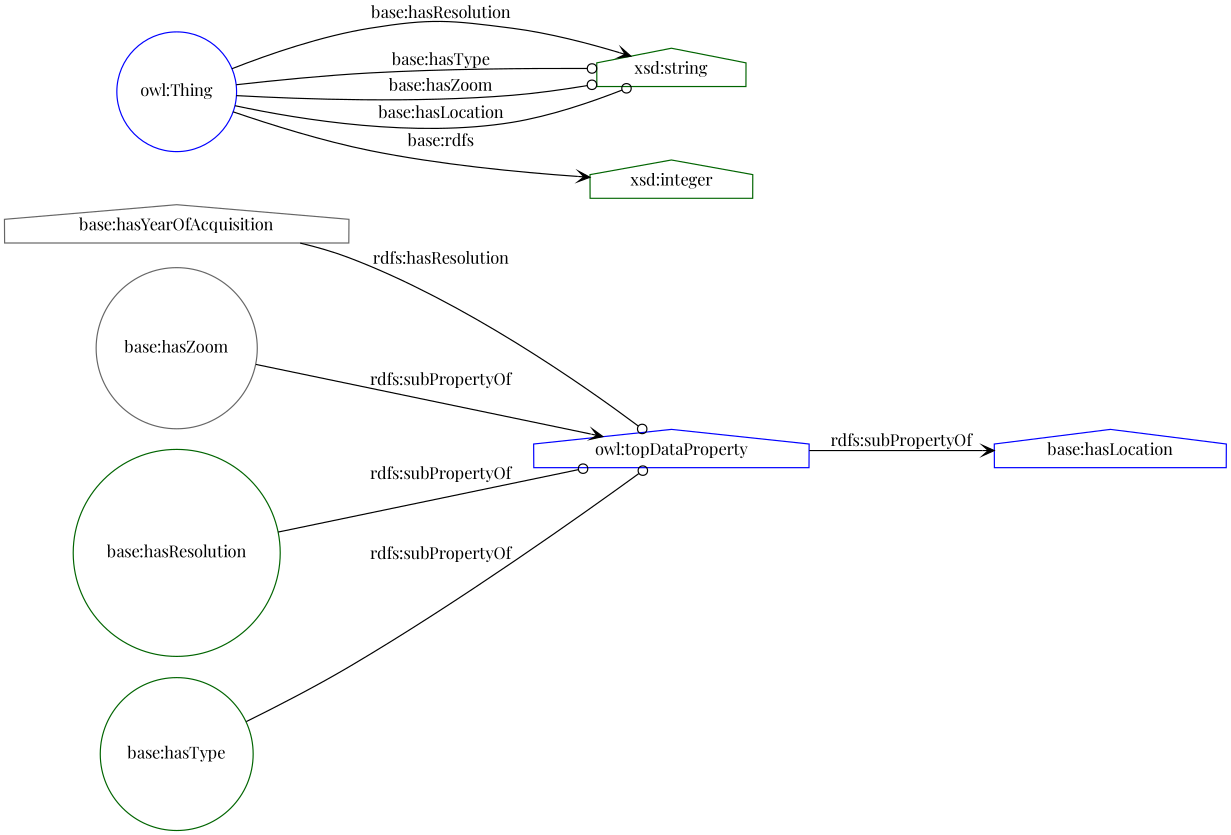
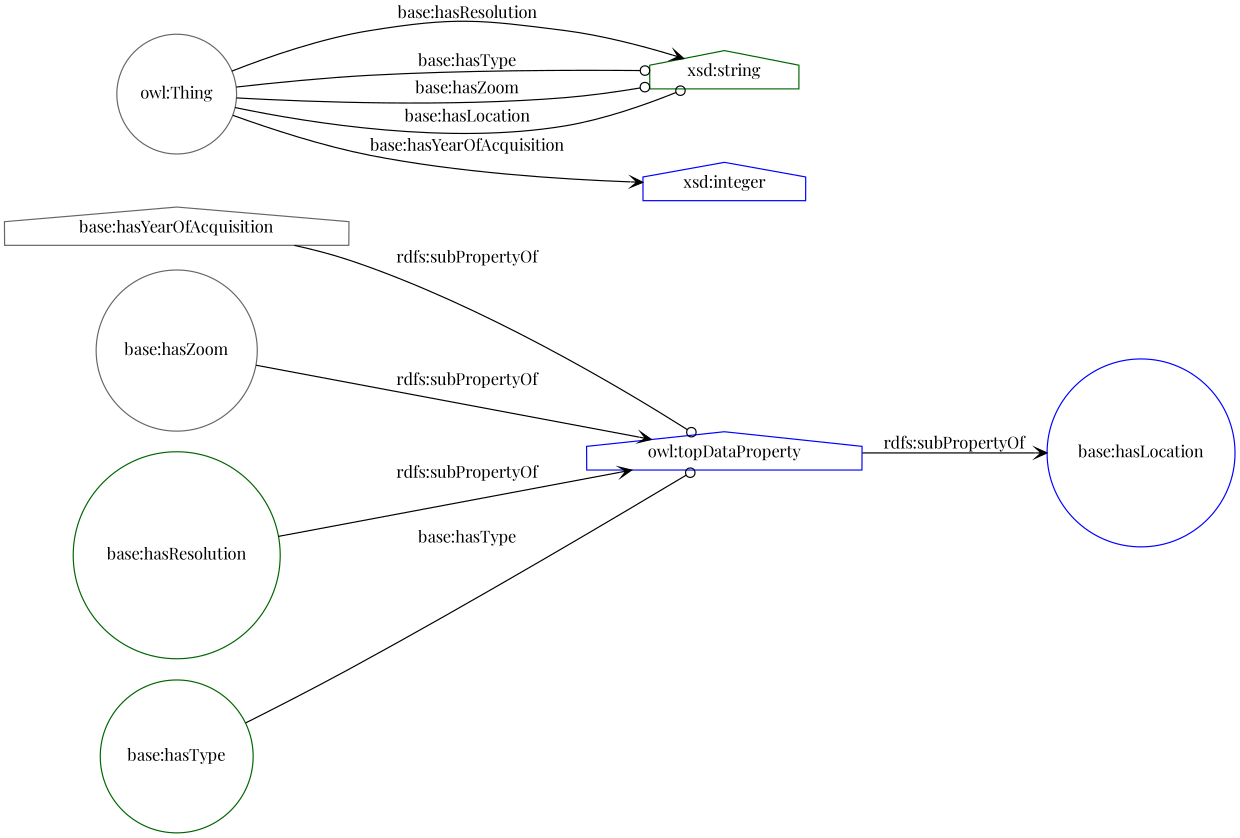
node "owl:Thing": color blue -> gray40
edge "owl:Thing" -> "xsd:integer": label "base:rdfs" -> "base:hasYearOfAcquisition"
node "xsd:integer": color darkgreen -> blue
edge "base:hasYearOfAcquisition" -> "owl:topDataProperty": label "rdfs:hasResolution" -> "rdfs:subPropertyOf"
node "base:hasLocation": shape house -> circle
edge "base:hasResolution" -> "owl:topDataProperty": arrowhead odot -> vee
edge "base:hasType" -> "owl:topDataProperty": label "rdfs:subPropertyOf" -> "base:hasType"
